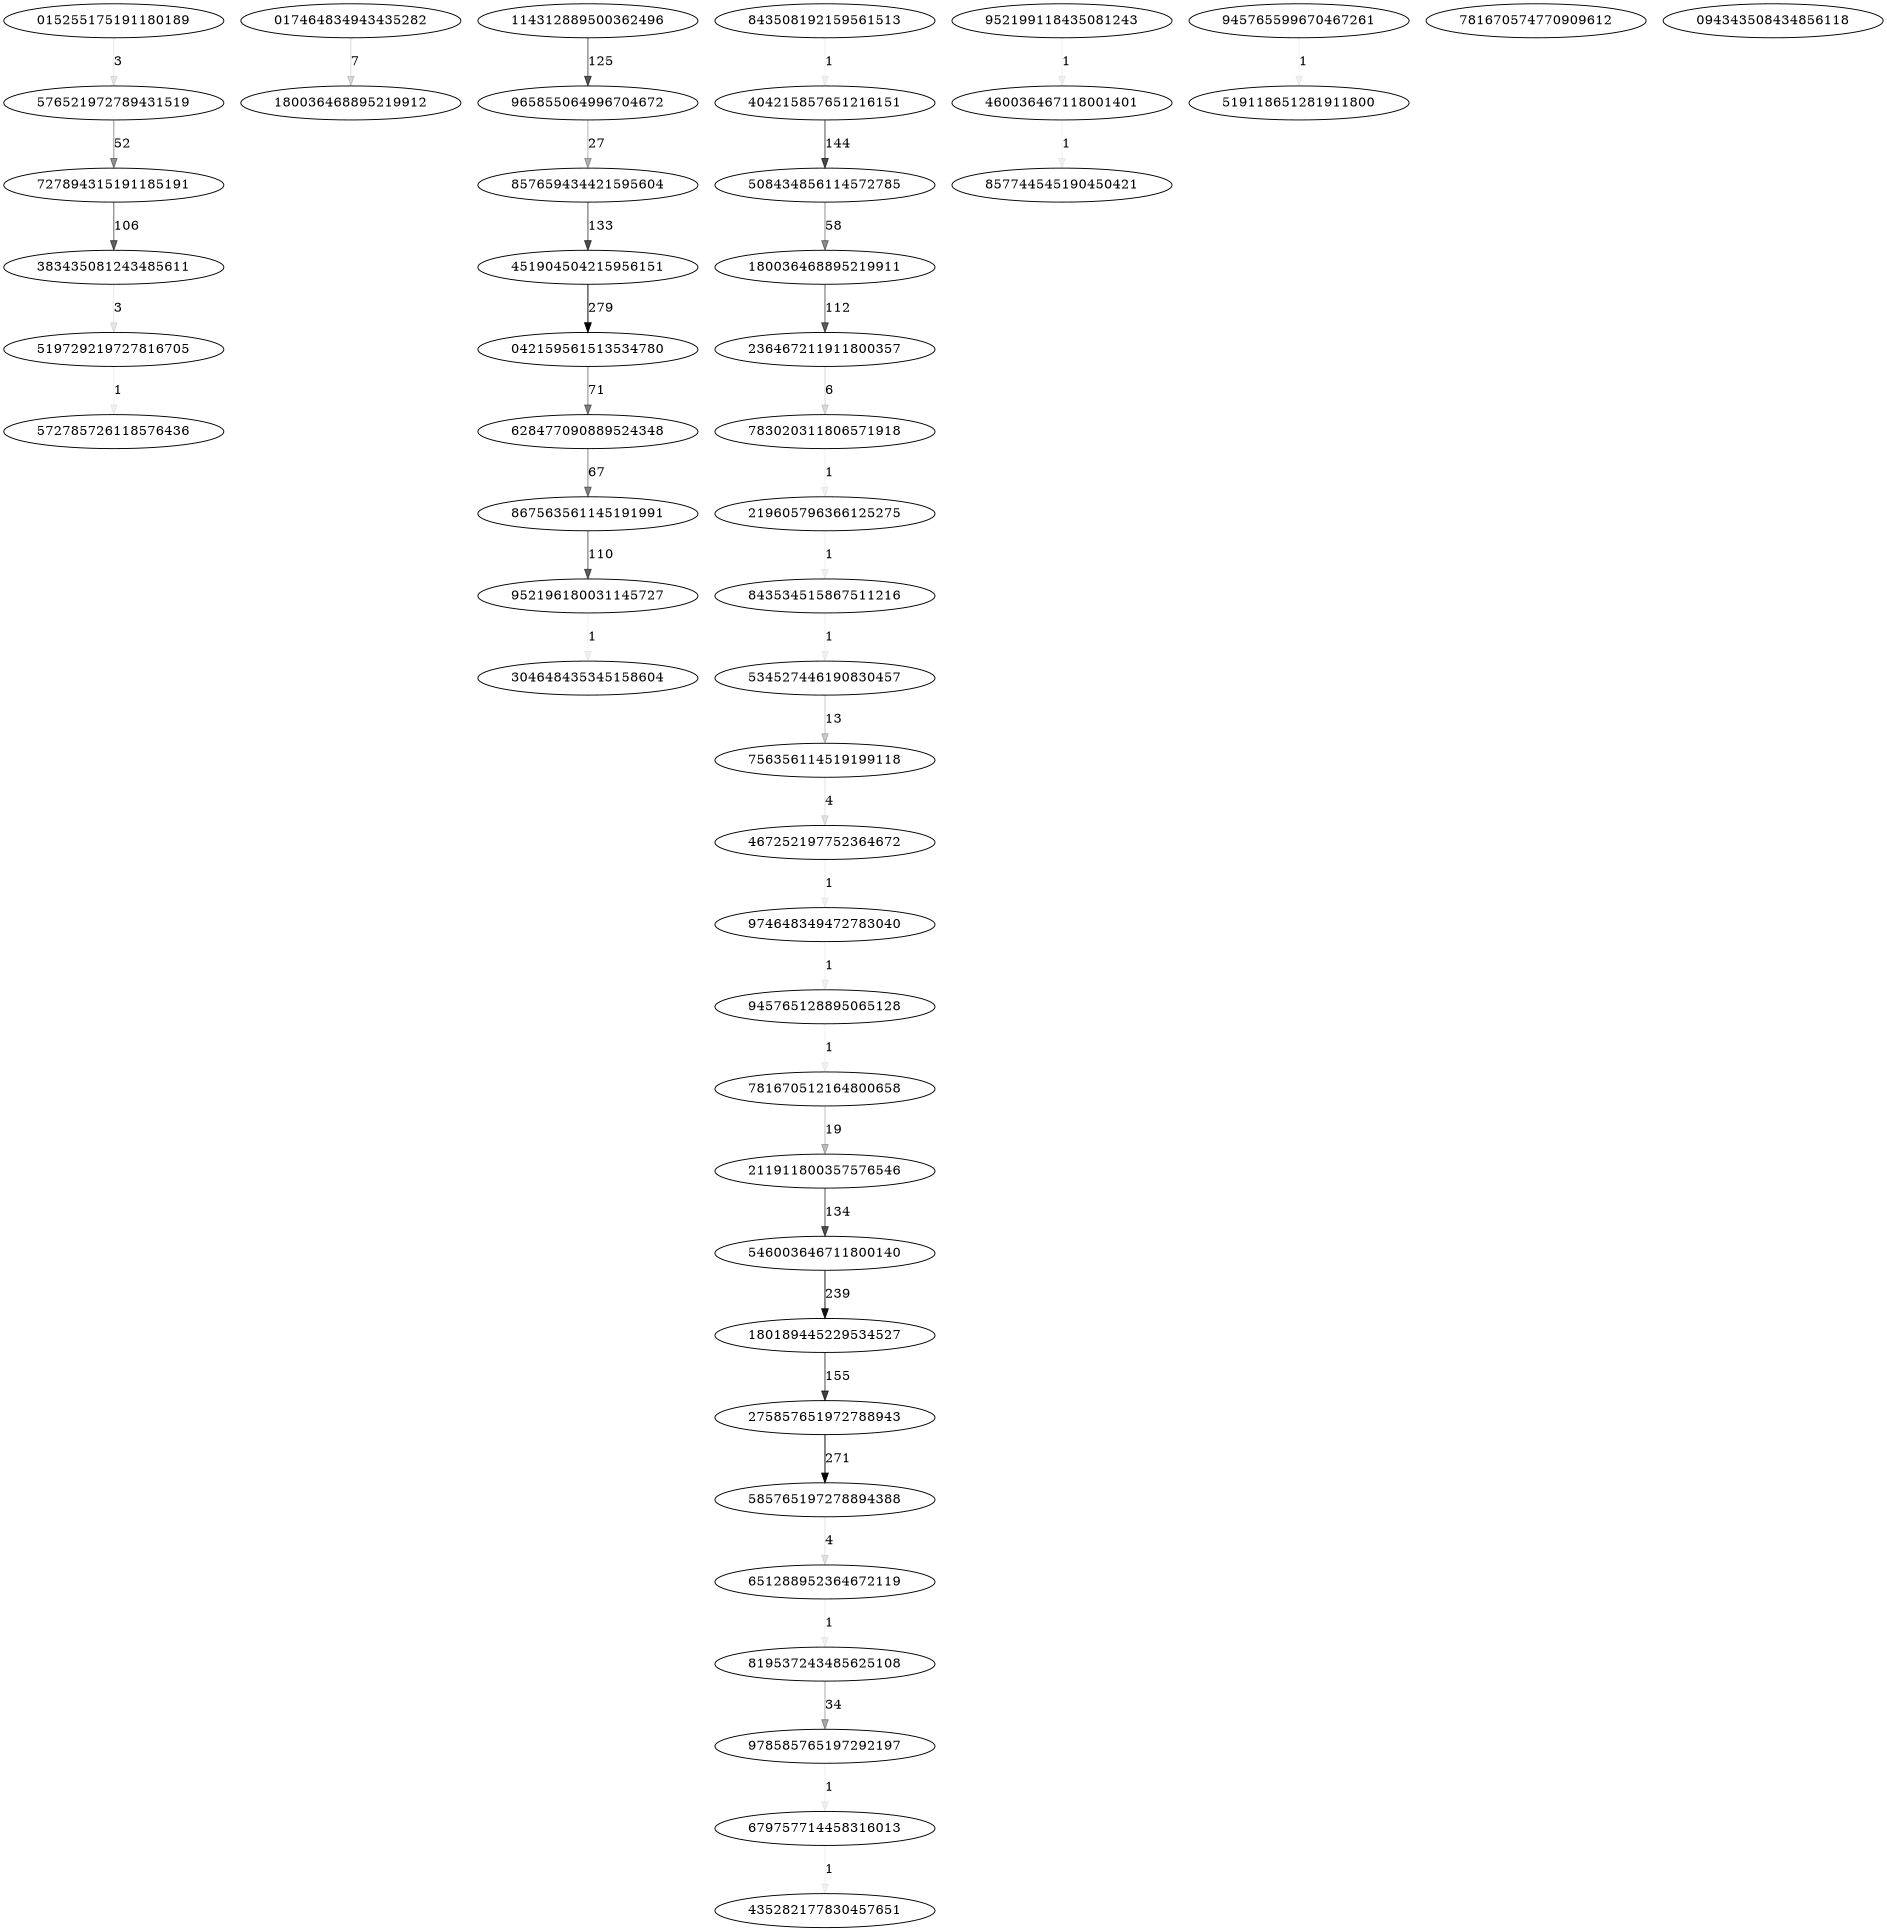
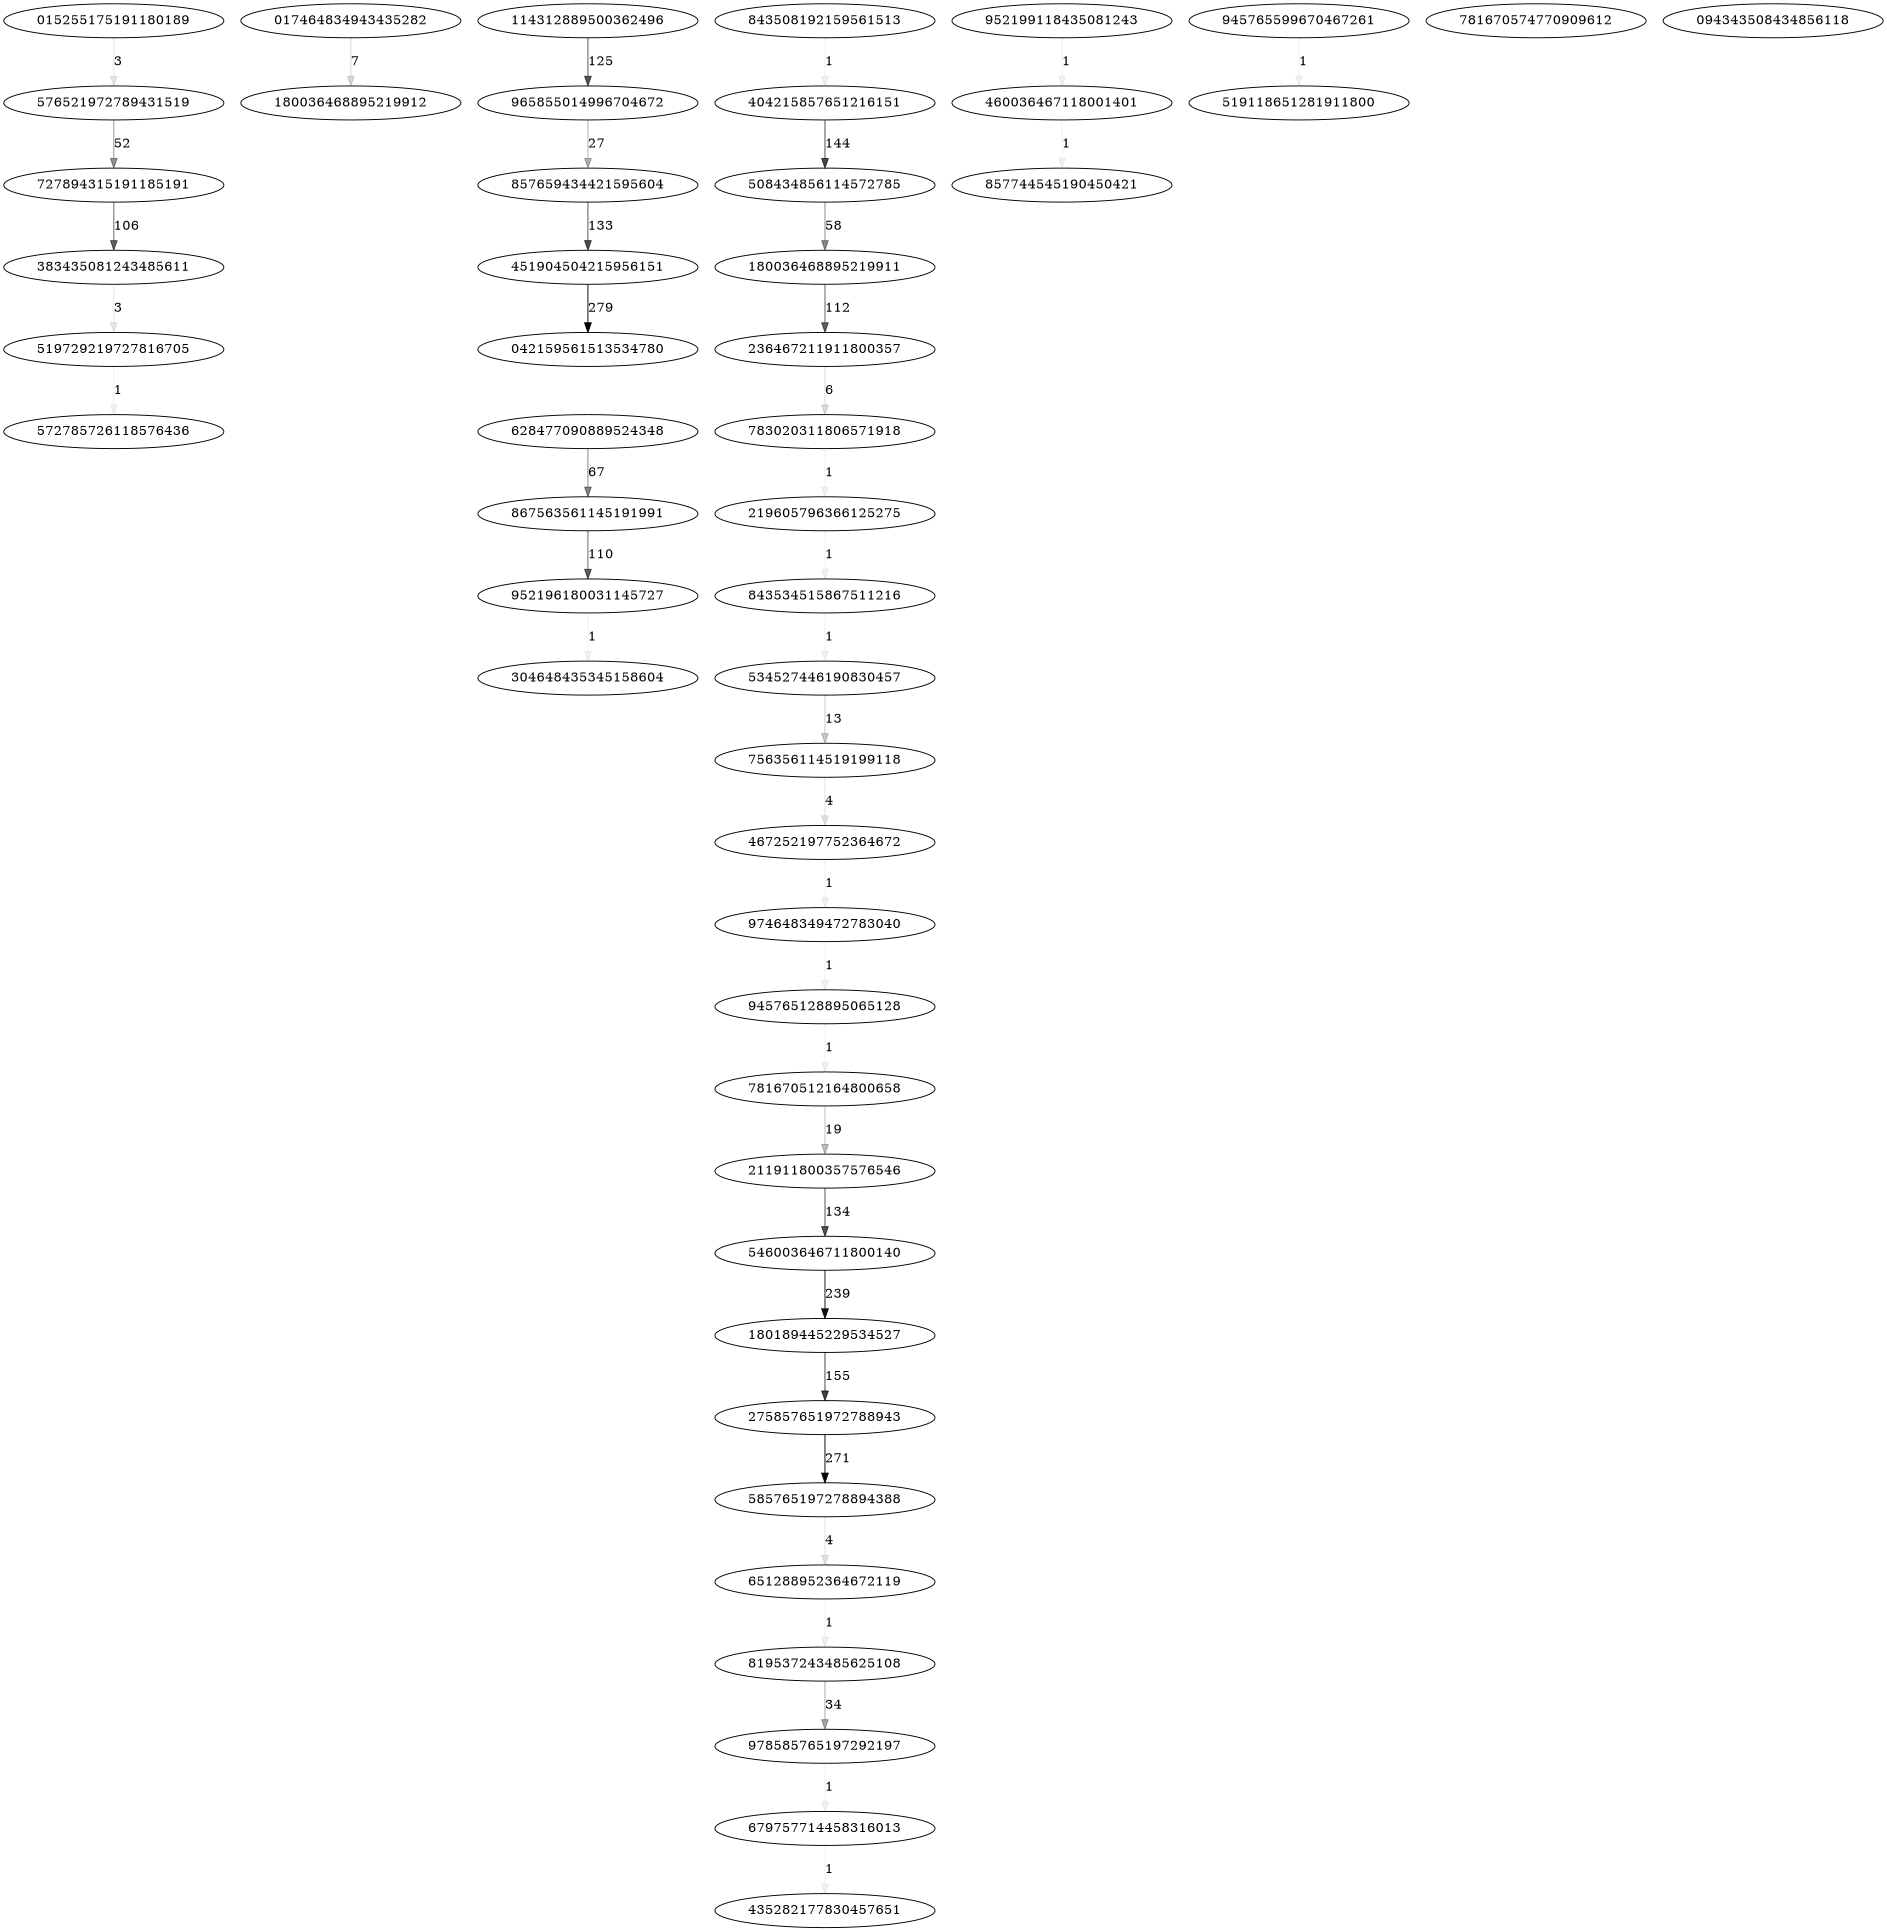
node "965855064996704672": label "965855064996704672" -> "965855014996704672"
edge "042159561513534780" -> "628477090889524348": removed, label "71"
